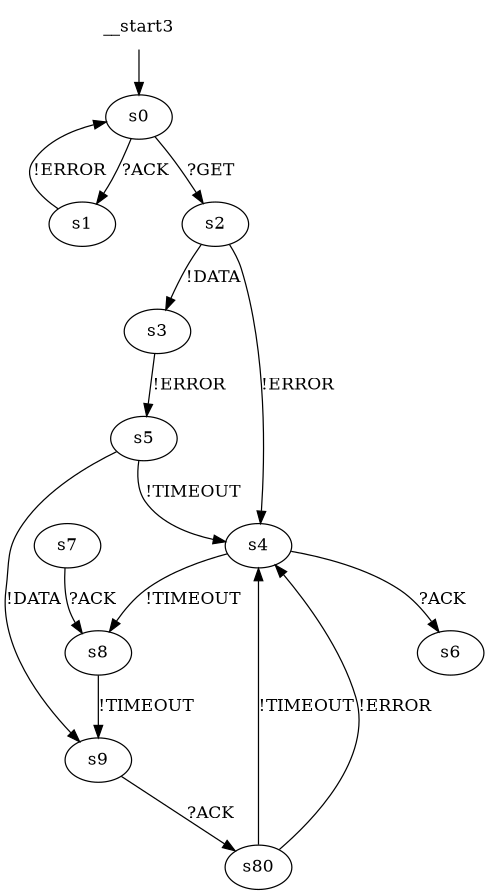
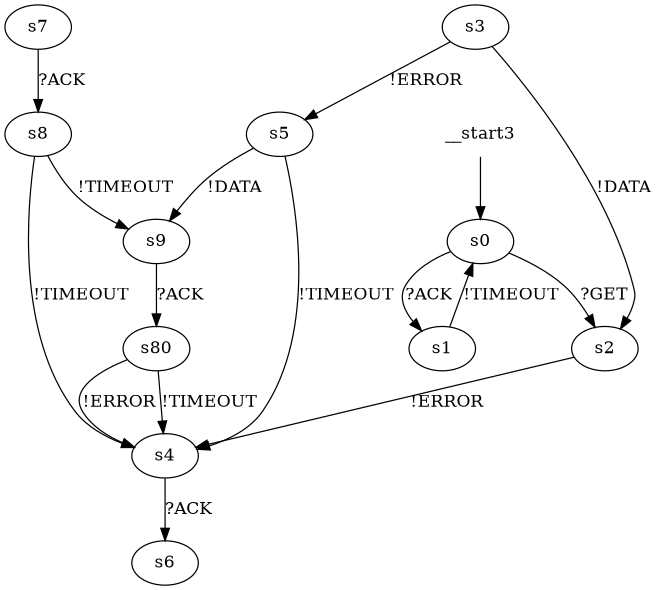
edge "s1" -> "s0": label "!ERROR" -> "!TIMEOUT"
edge "s2" -> "s3": reversed
edge "s4" -> "s8": reversed
